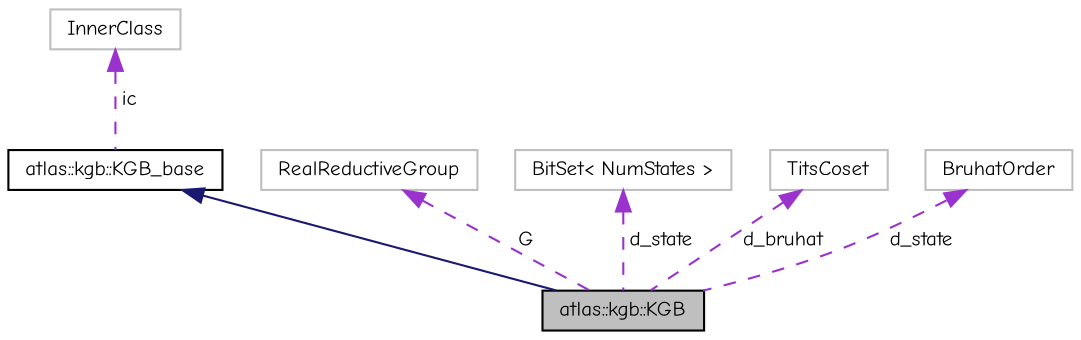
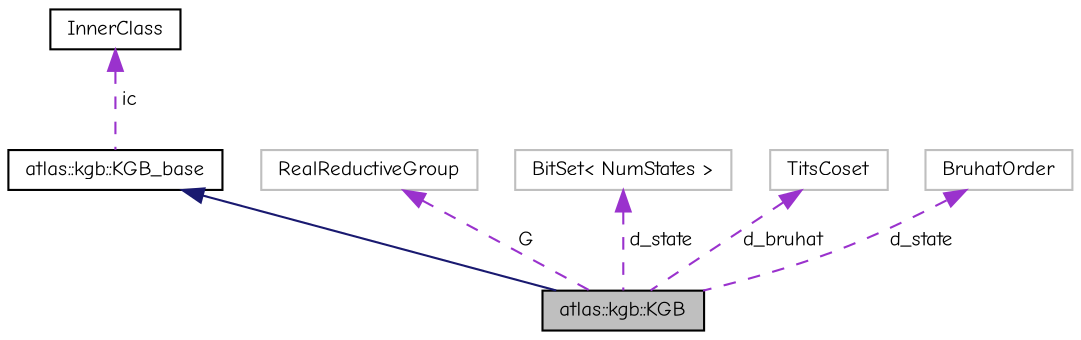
node "InnerClass": color grey75 -> black
